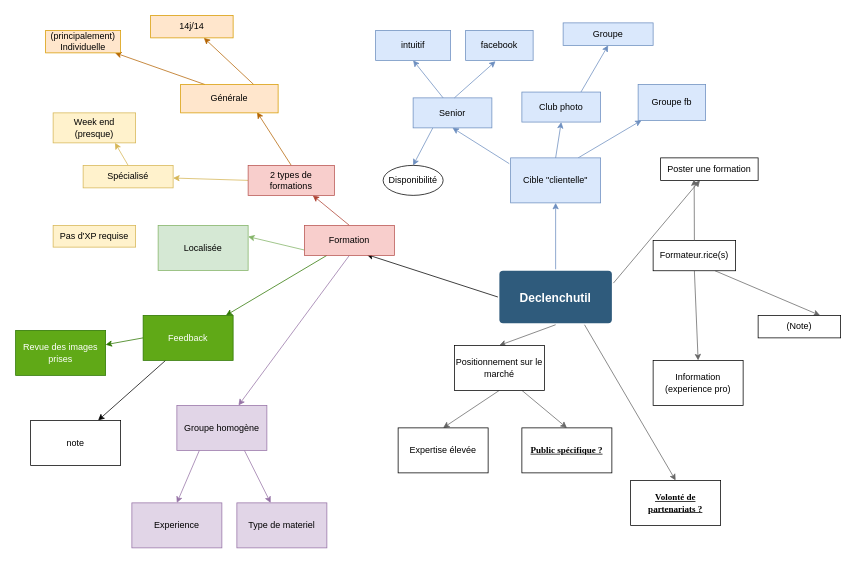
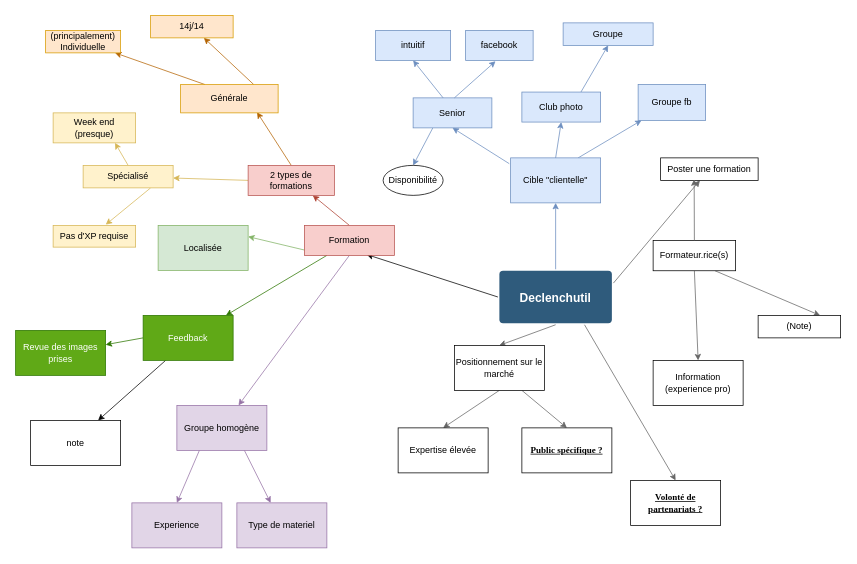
edge "Spécialisé" -> "Pas d'XP requise": added
